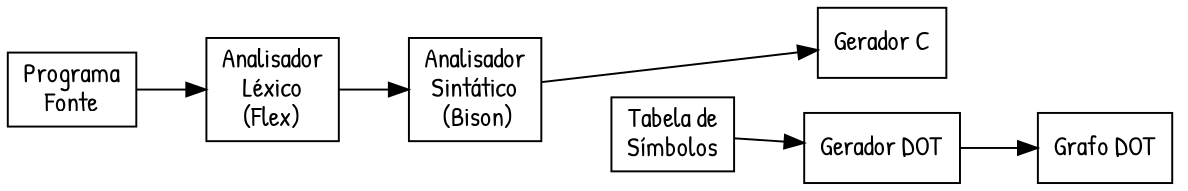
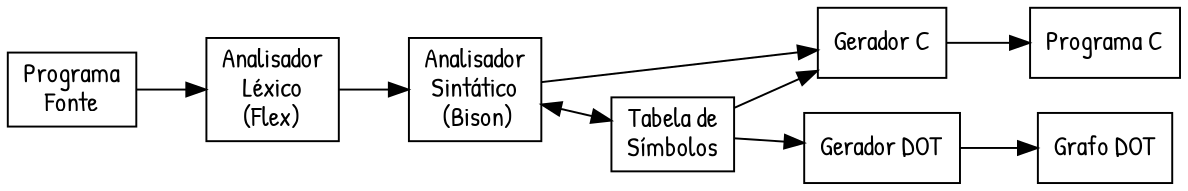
node "Programa C": added
edge "Tabela de Símbolos" -> "Gerador C": added
edge "Analisador Sintático (Bison)" -- "Tabela de Símbolos": added
